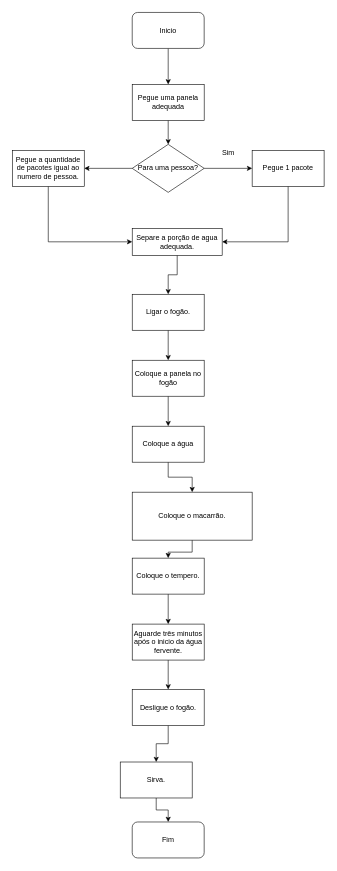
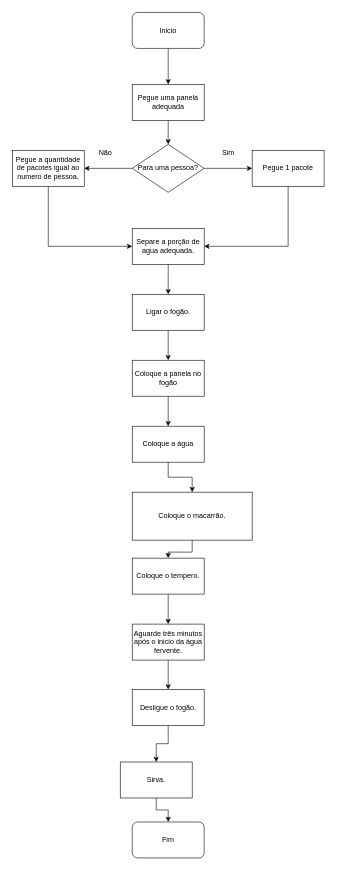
node "Não": added
node "Separe a porção de agua adequada.": size 90x27 -> 72x36
